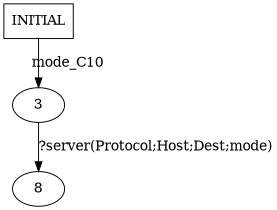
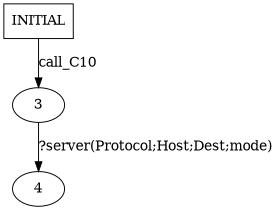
edge "INITIAL" -> "3": label "mode_C10" -> "call_C10"
node "8": label "8" -> "4"
